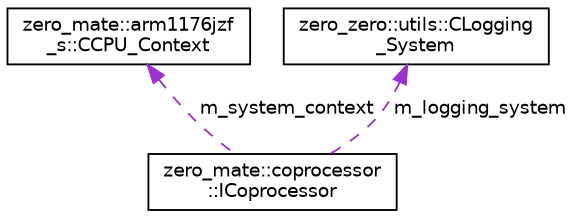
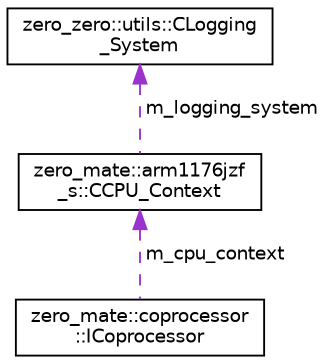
edge "zero_mate::coprocessor ::ICoprocessor" -> "zero_mate::arm1176jzf _s::CCPU_Context": label " m_system_context" -> " m_cpu_context"
edge "zero_mate::coprocessor ::ICoprocessor" -> "zero_zero::utils::CLogging _System": now "zero_mate::arm1176jzf _s::CCPU_Context" -> "zero_zero::utils::CLogging _System"
